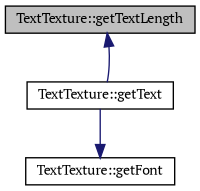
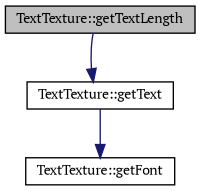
edge "TextTexture::getText" -> "TextTexture::getTextLength": reversed
